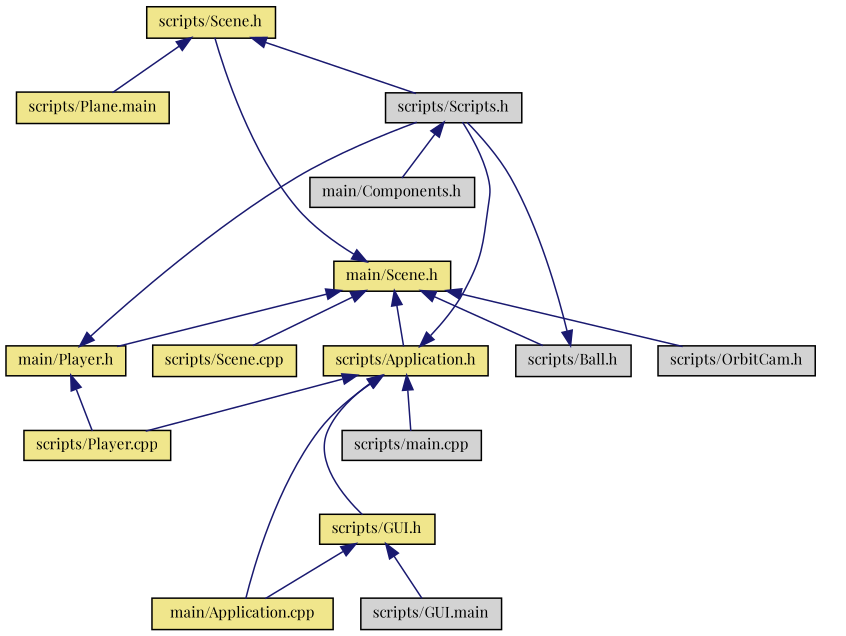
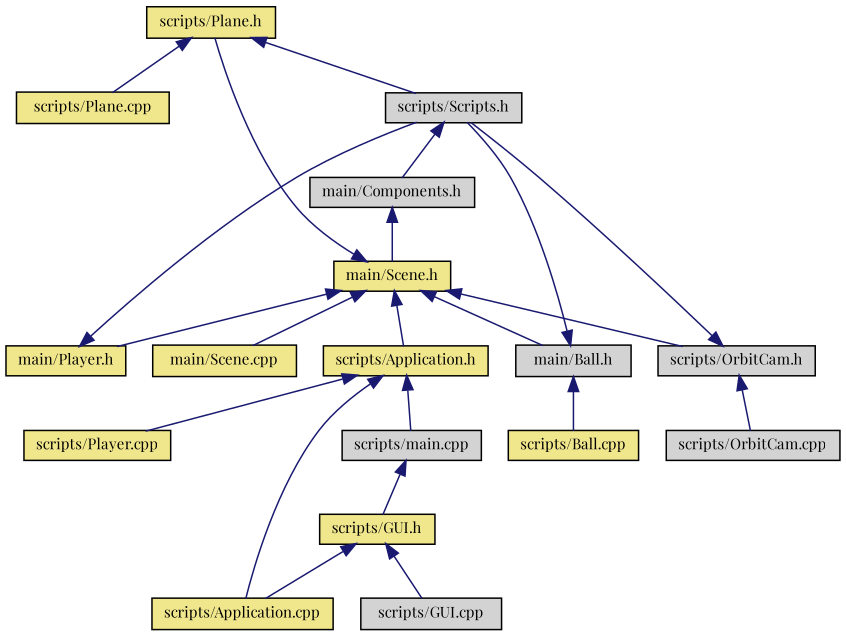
node "scripts/Scene.h": label "scripts/Scene.h" -> "scripts/Plane.h"
node "scripts/Plane.main": label "scripts/Plane.main" -> "scripts/Plane.cpp"
edge "scripts/Scripts.h" -> "scripts/Application.h": now "scripts/Scripts.h" -> "scripts/OrbitCam.h"
edge "main/Scene.h" -> "main/Components.h": added
node "scripts/Scene.cpp": label "scripts/Scene.cpp" -> "main/Scene.cpp"
node "scripts/Ball.h": label "scripts/Ball.h" -> "main/Ball.h"
edge "scripts/Player.cpp" -> "main/Player.h": removed
node "scripts/Ball.cpp": added
node "scripts/OrbitCam.cpp": added
edge "scripts/GUI.h" -> "scripts/Application.h": now "scripts/GUI.h" -> "scripts/main.cpp"
node "main/Application.cpp": label "main/Application.cpp" -> "scripts/Application.cpp"
node "scripts/GUI.main": label "scripts/GUI.main" -> "scripts/GUI.cpp"
